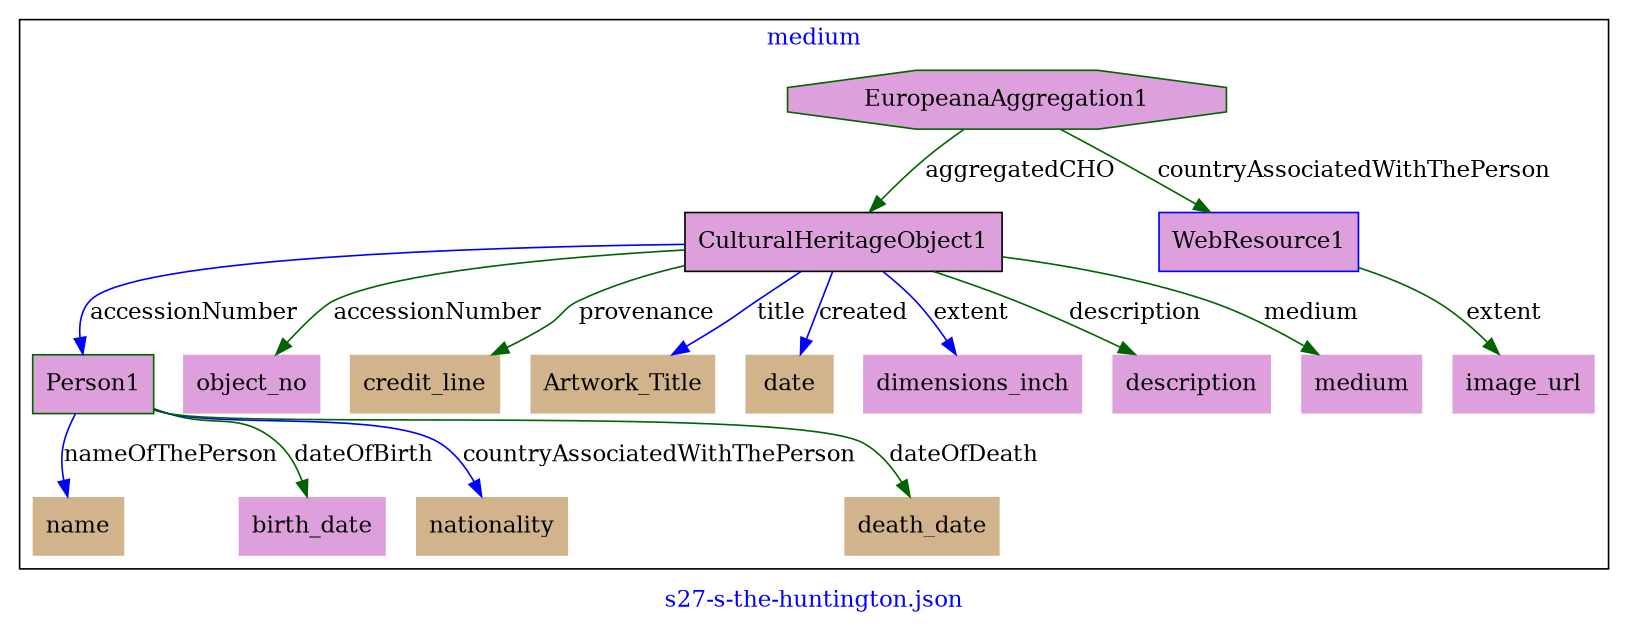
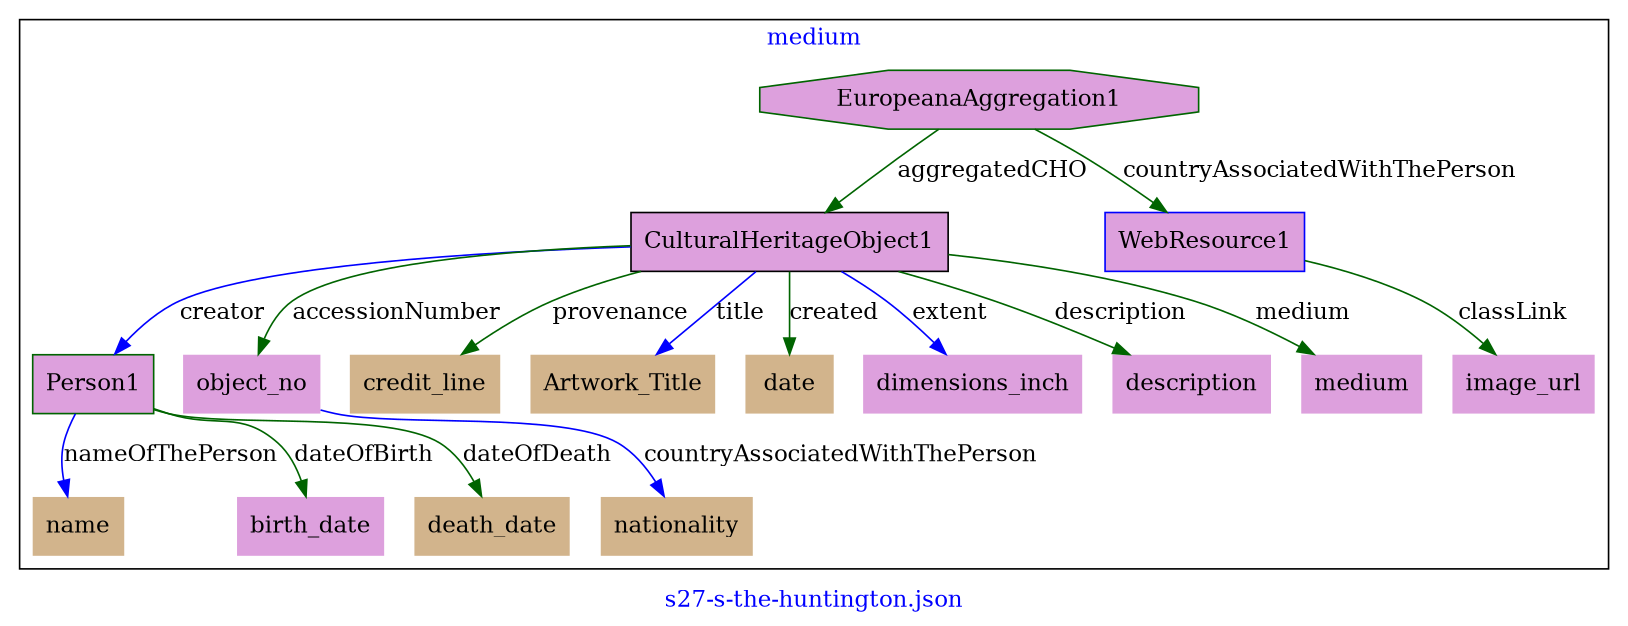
edge "CulturalHeritageObject1" -> "date": color blue -> darkgreen
edge "CulturalHeritageObject1" -> "Person1": label "accessionNumber" -> "creator"
edge "WebResource1" -> "image_url": label "extent" -> "classLink"
edge "Person1" -> "nationality": now "object_no" -> "nationality"
